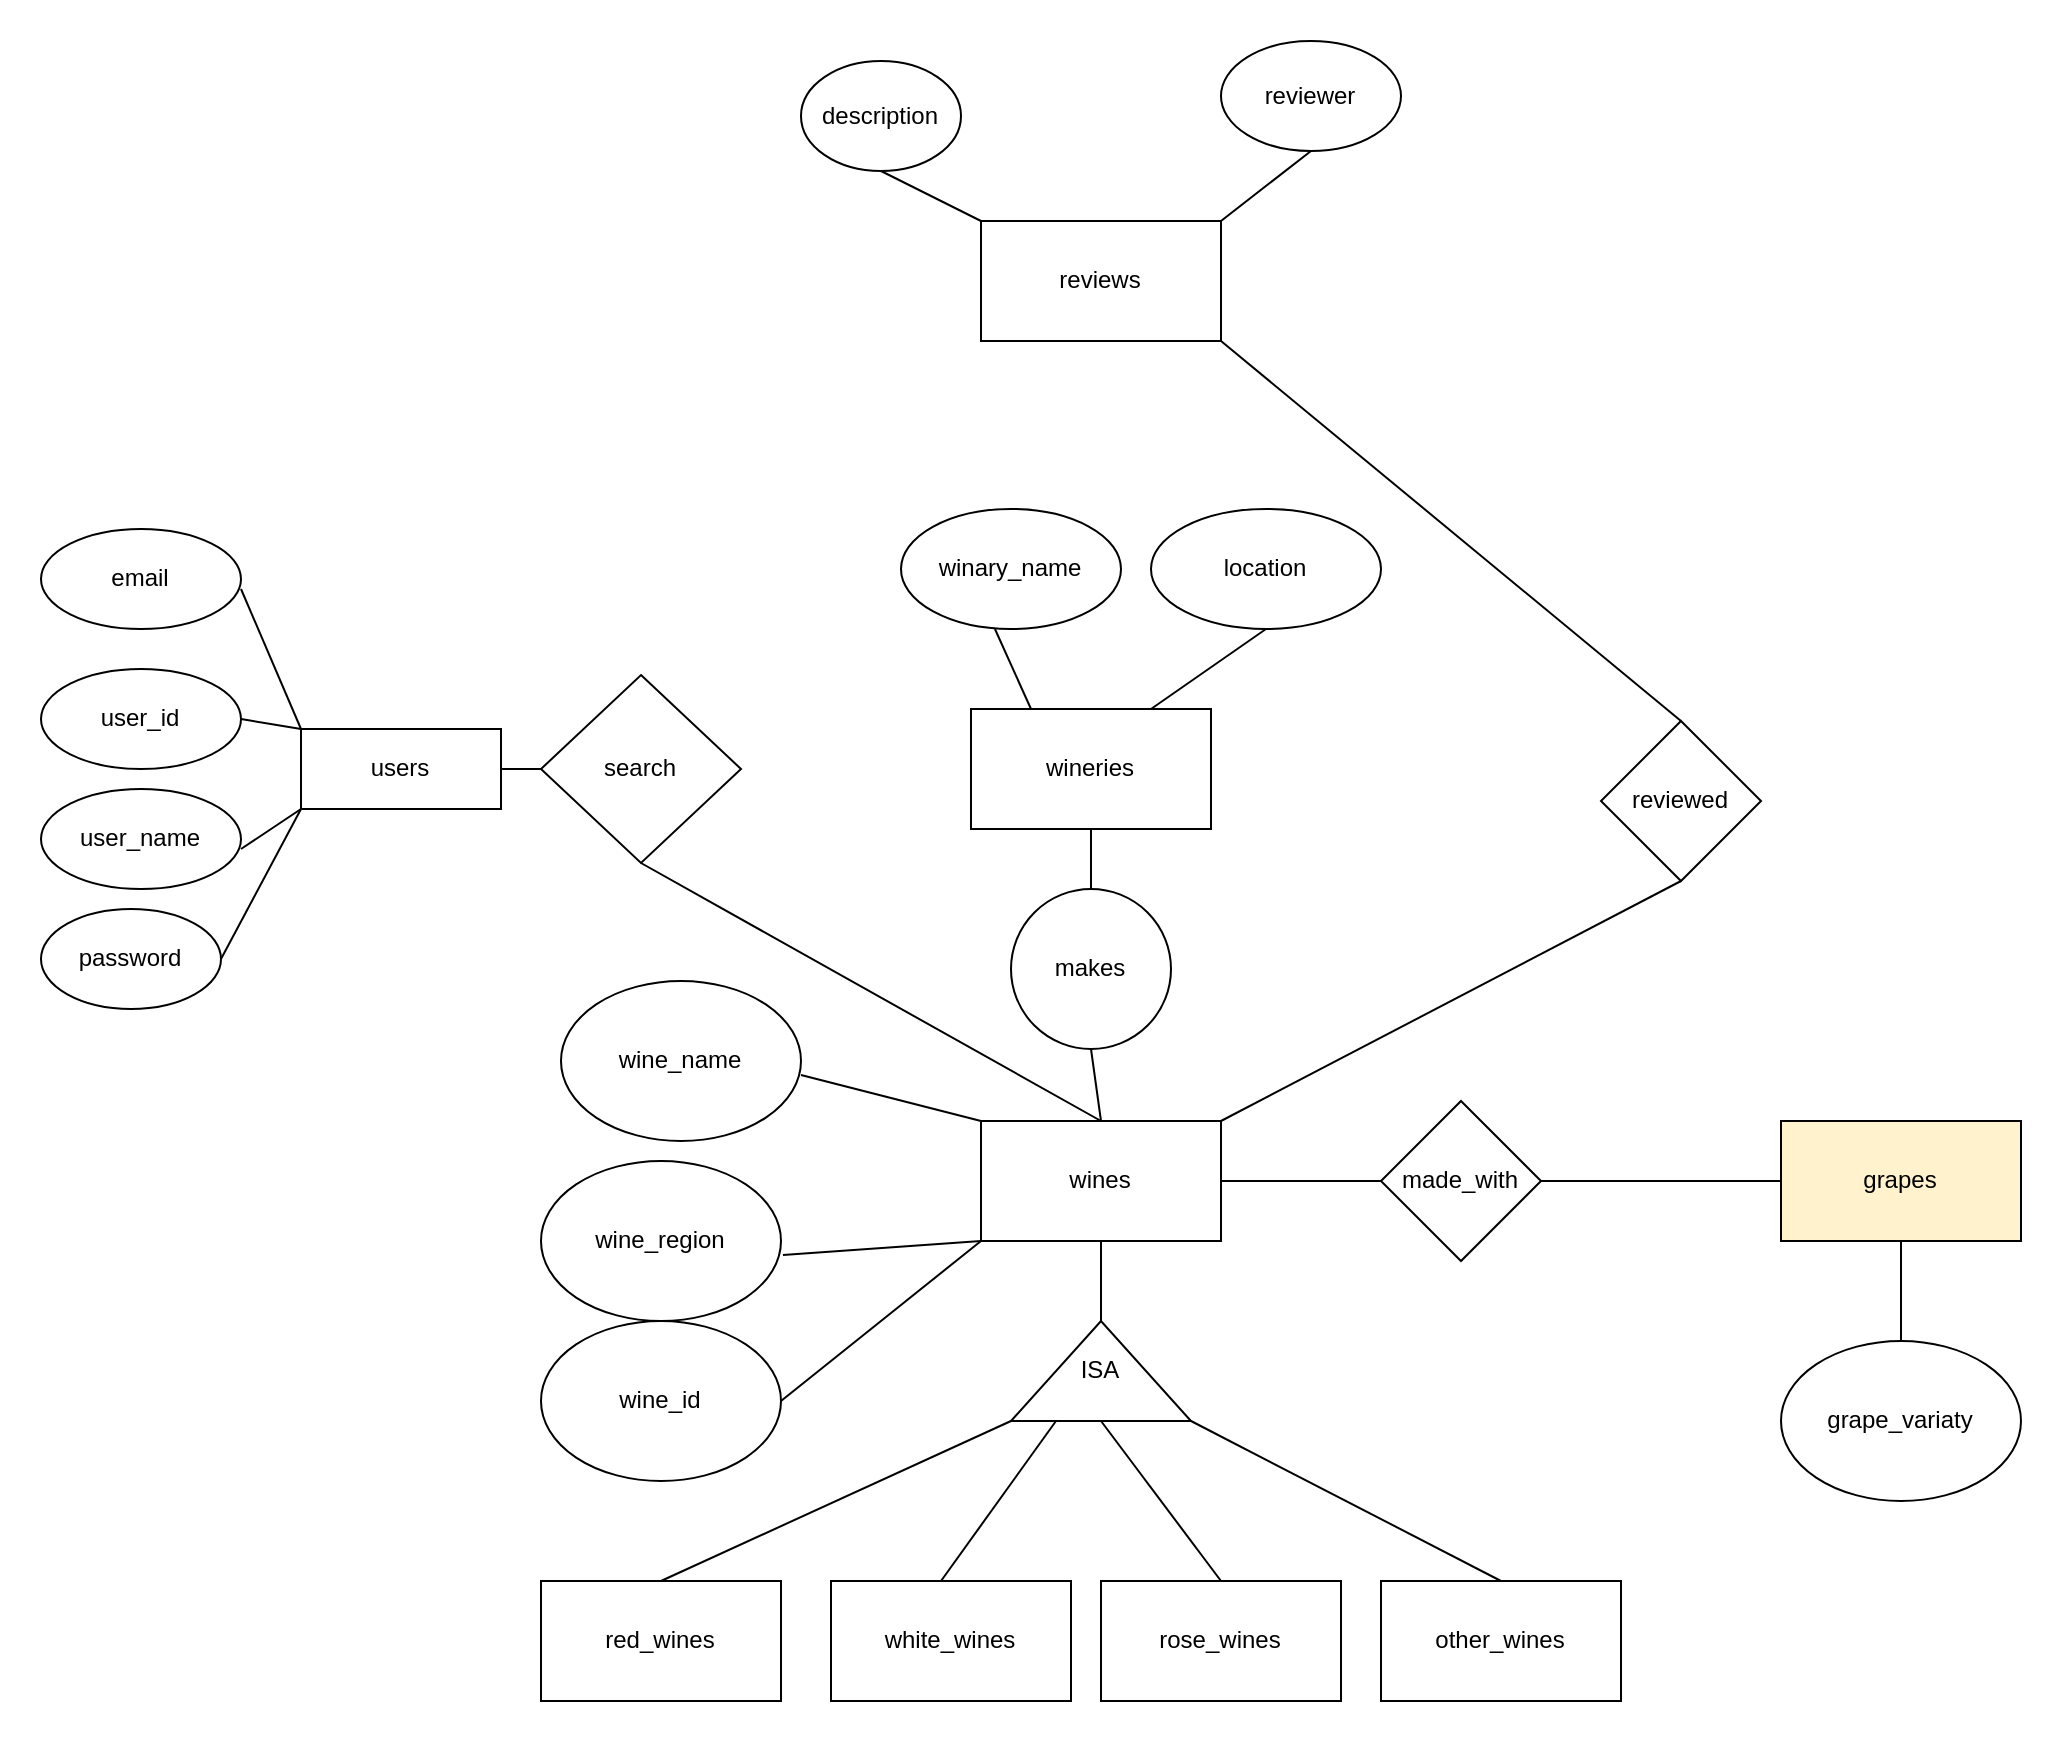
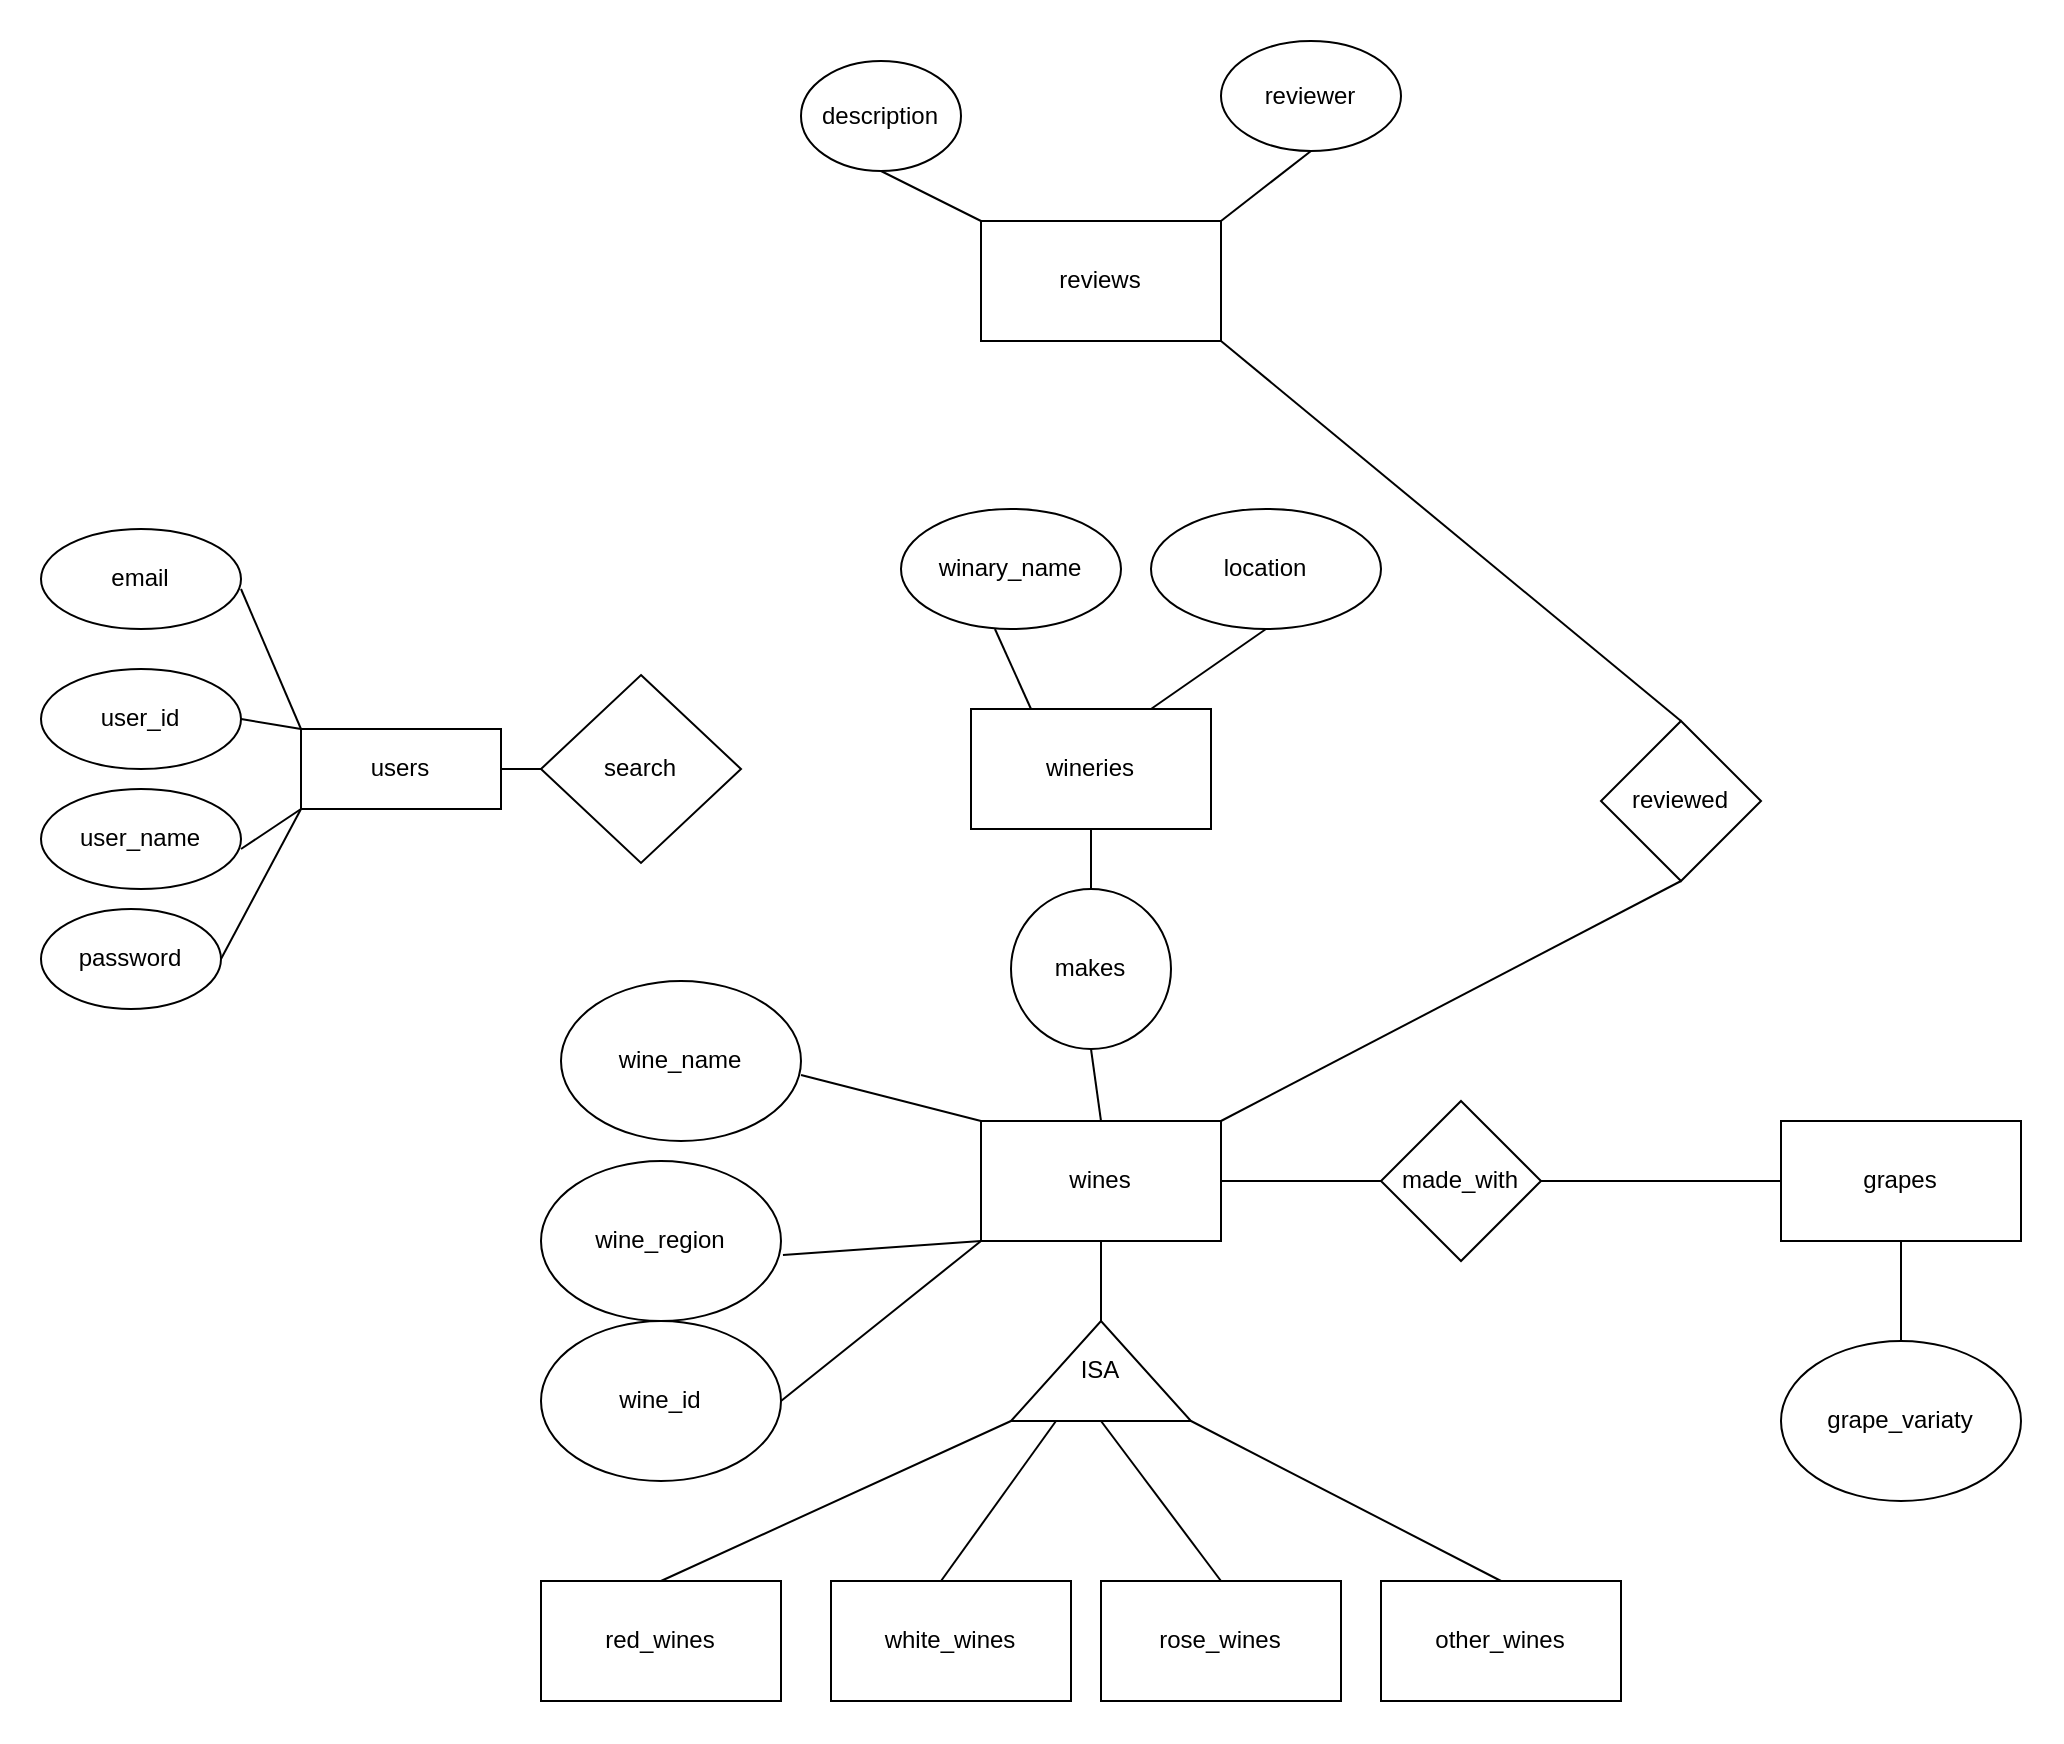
edge "search" -- "wines": removed
node "grapes": fillcolor #fff2cc -> #ffffff
